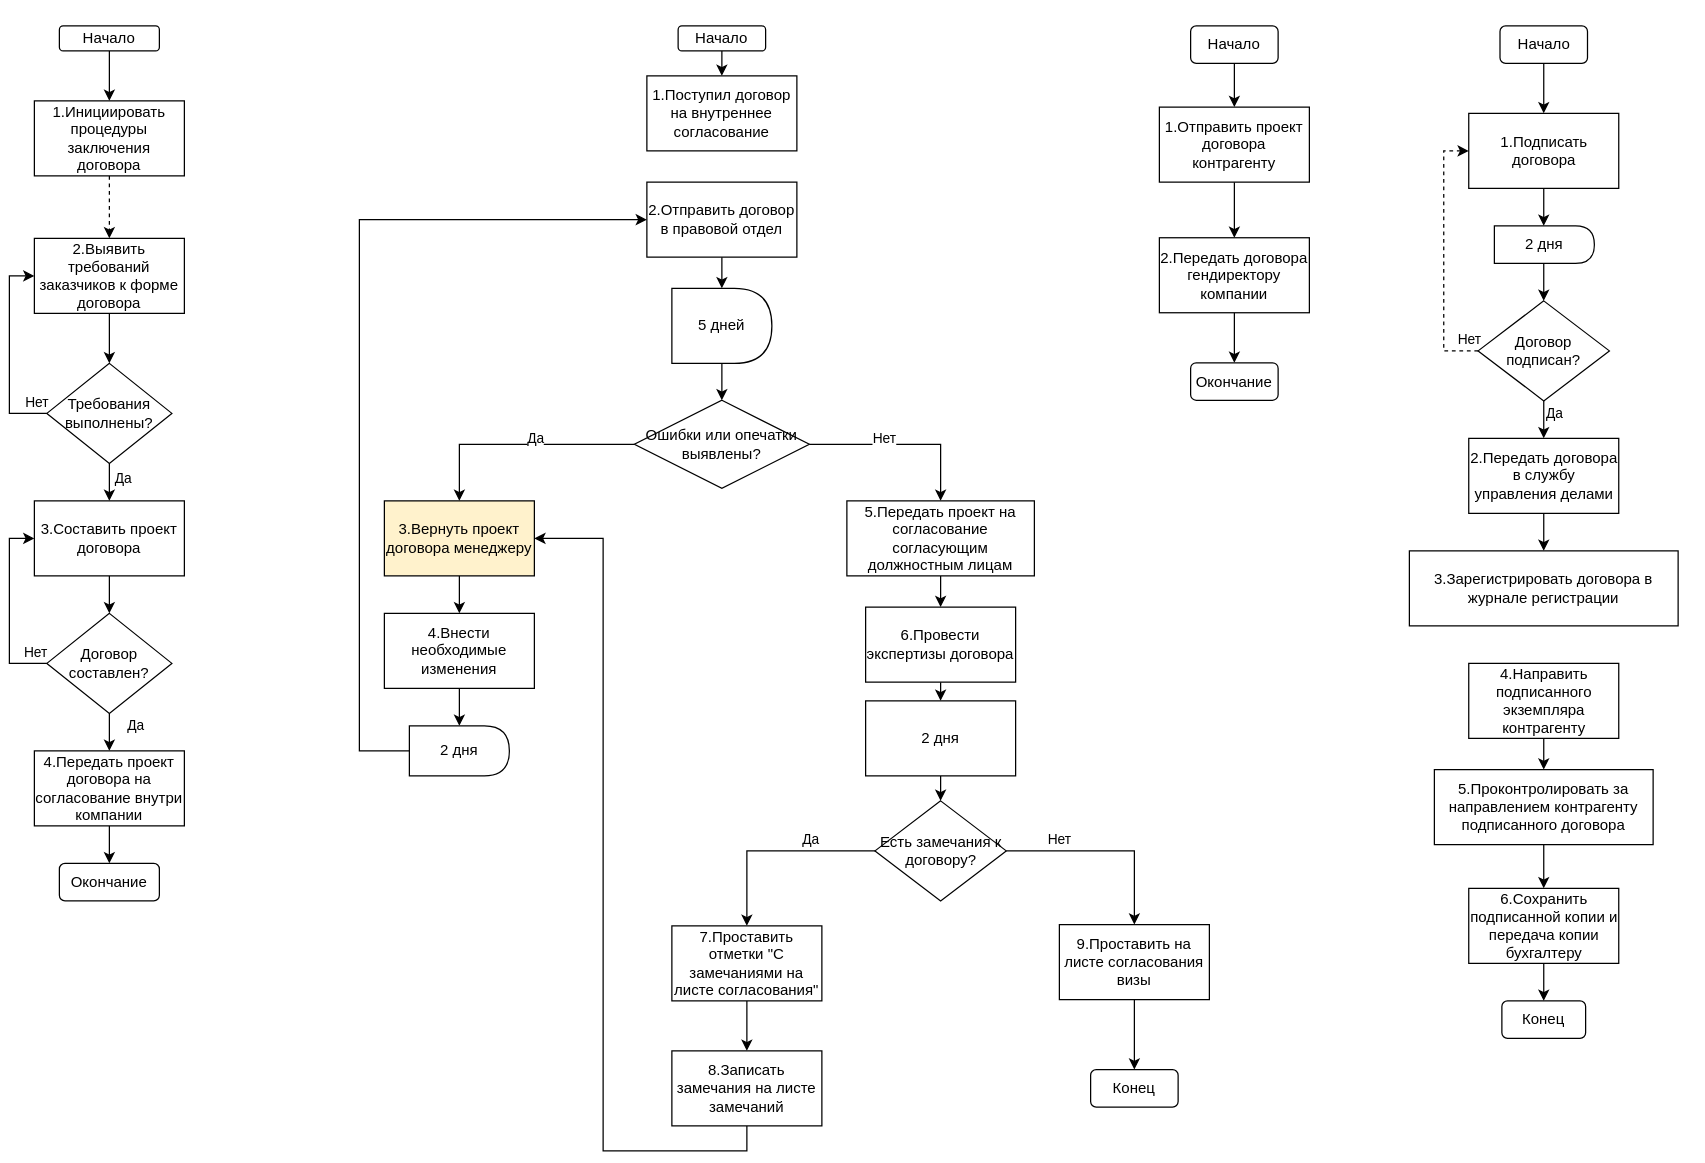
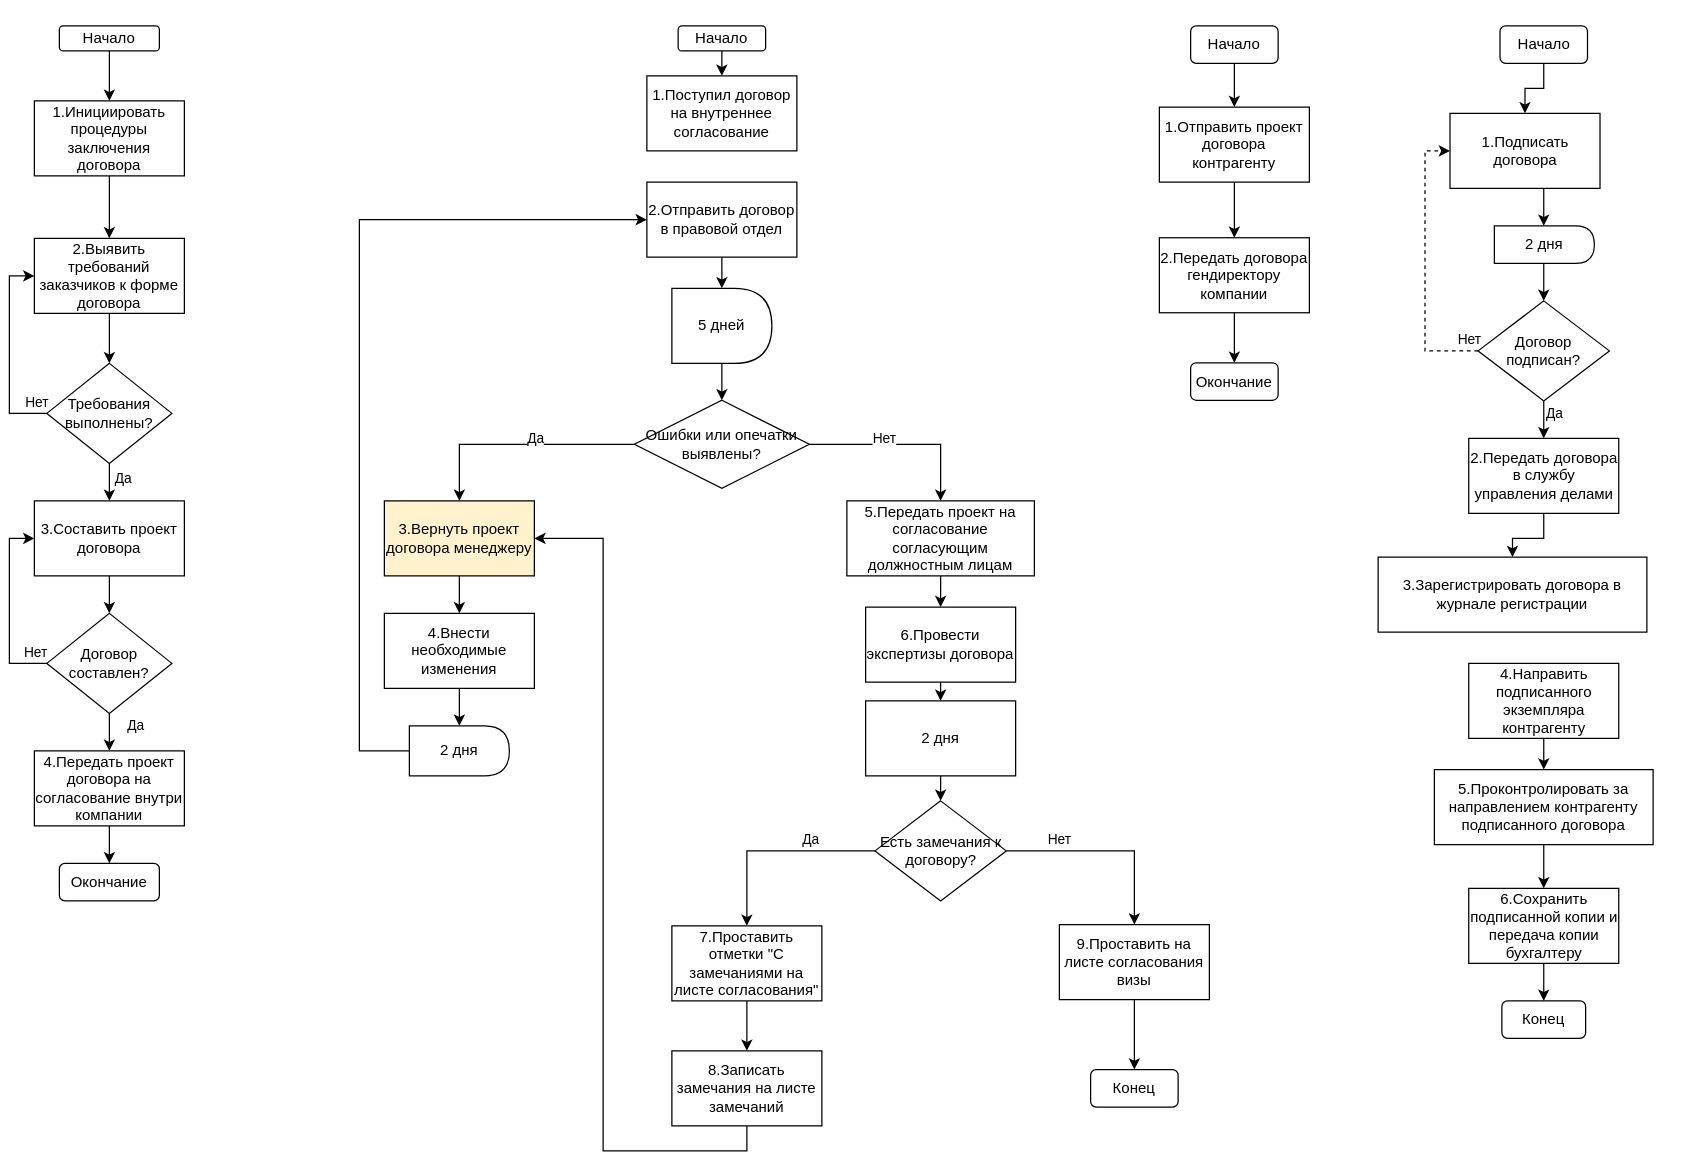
node "1.Подписать договора": moved (1544, 151) -> (1525, 151)
edge "1.Инициировать процедуры заключения договора" -> "2.Выявить требований заказчиков к форме договора": style dashed -> solid
node "3.Зарегистрировать договора в журнале регистрации": moved (1544, 588) -> (1513, 594)
